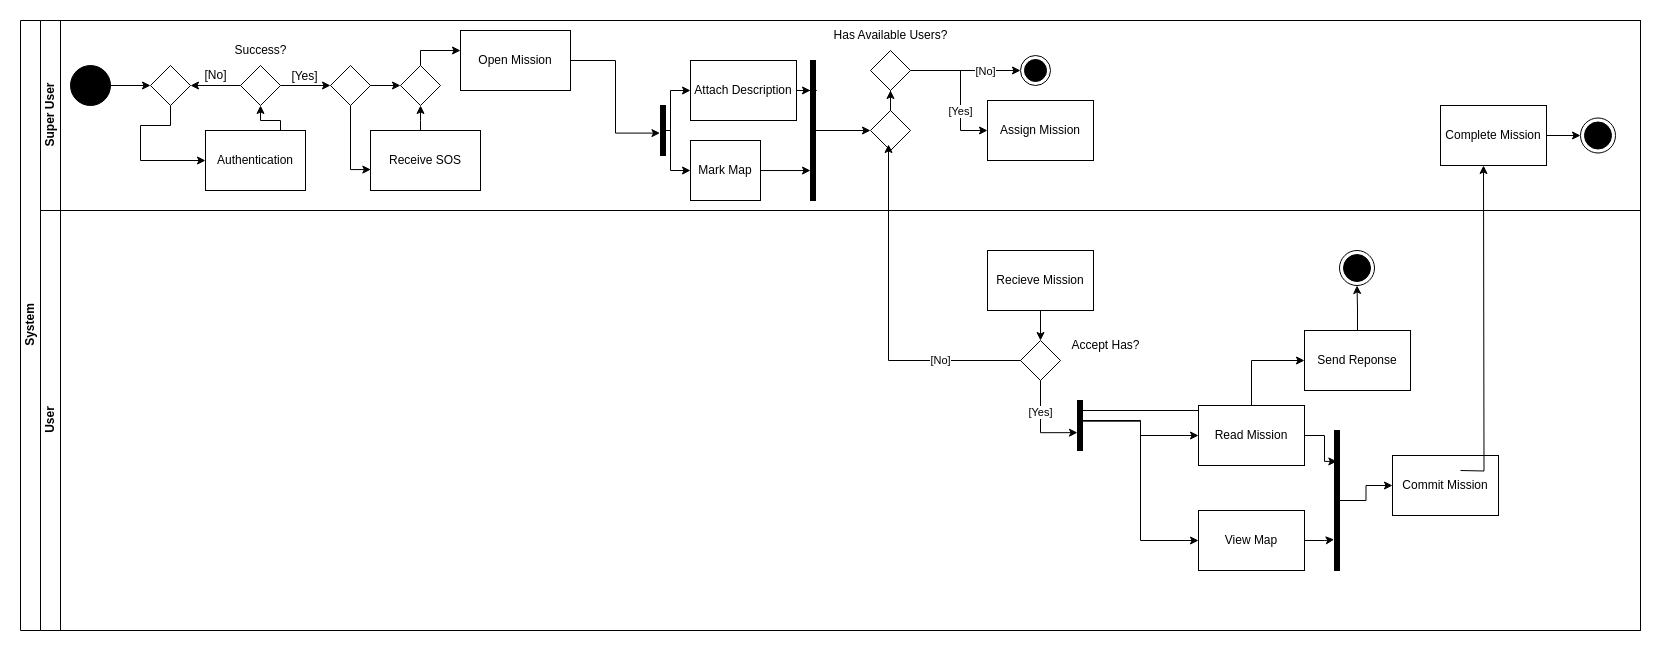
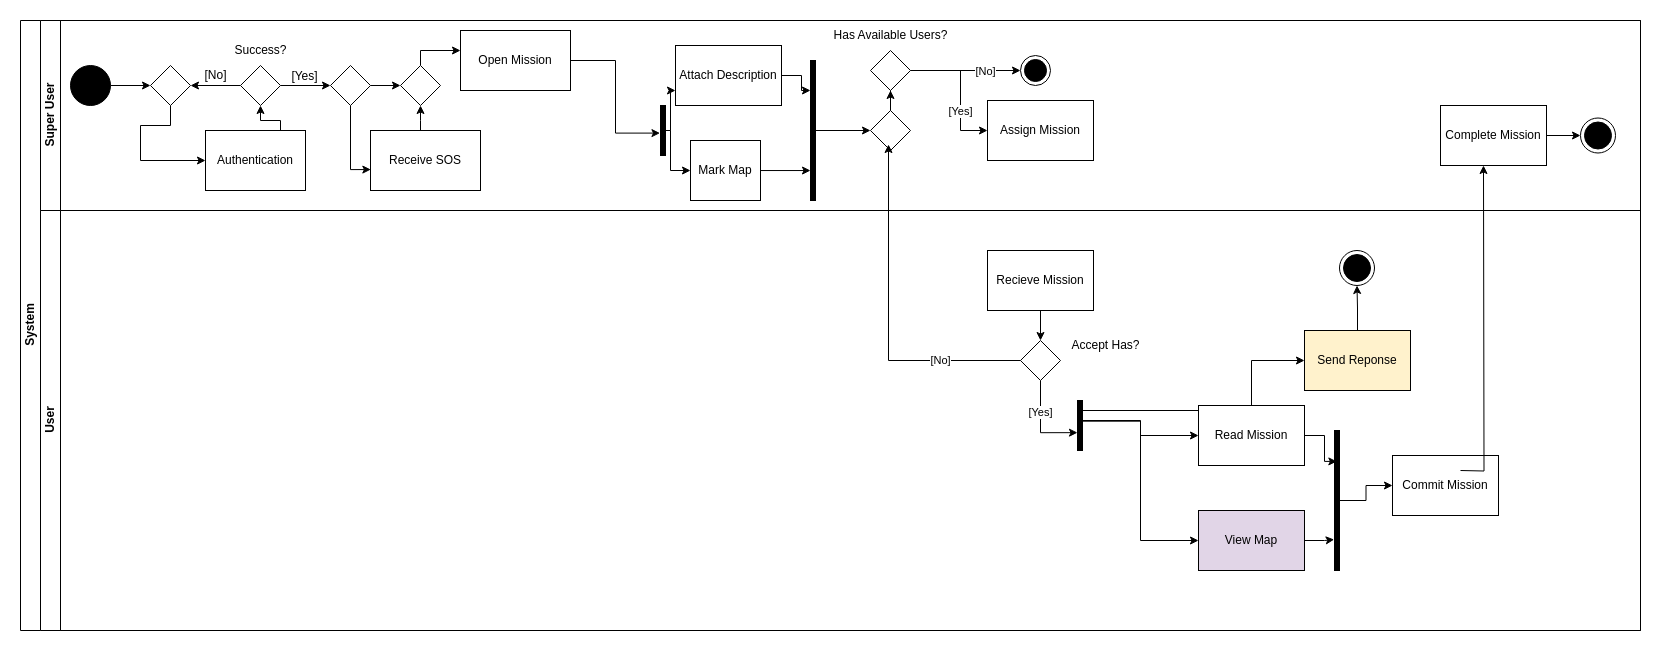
node "Attach Description": moved (744, 91) -> (729, 76)
node "Send Reponse": fillcolor #ffffff -> #fff2cc
node "View Map": fillcolor #ffffff -> #e1d5e7
